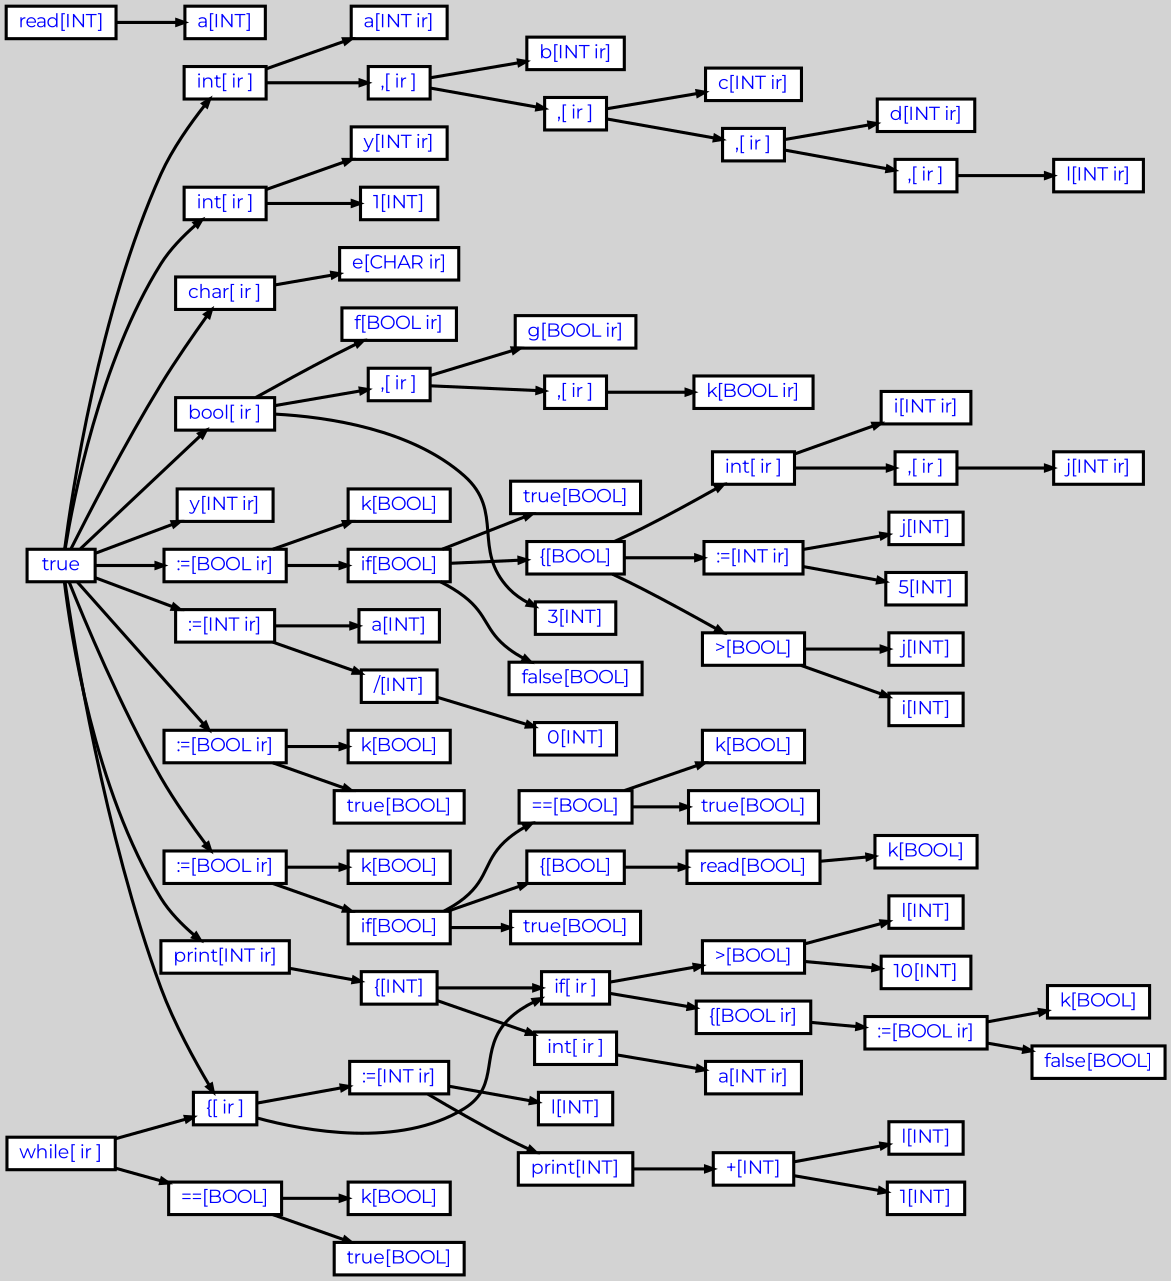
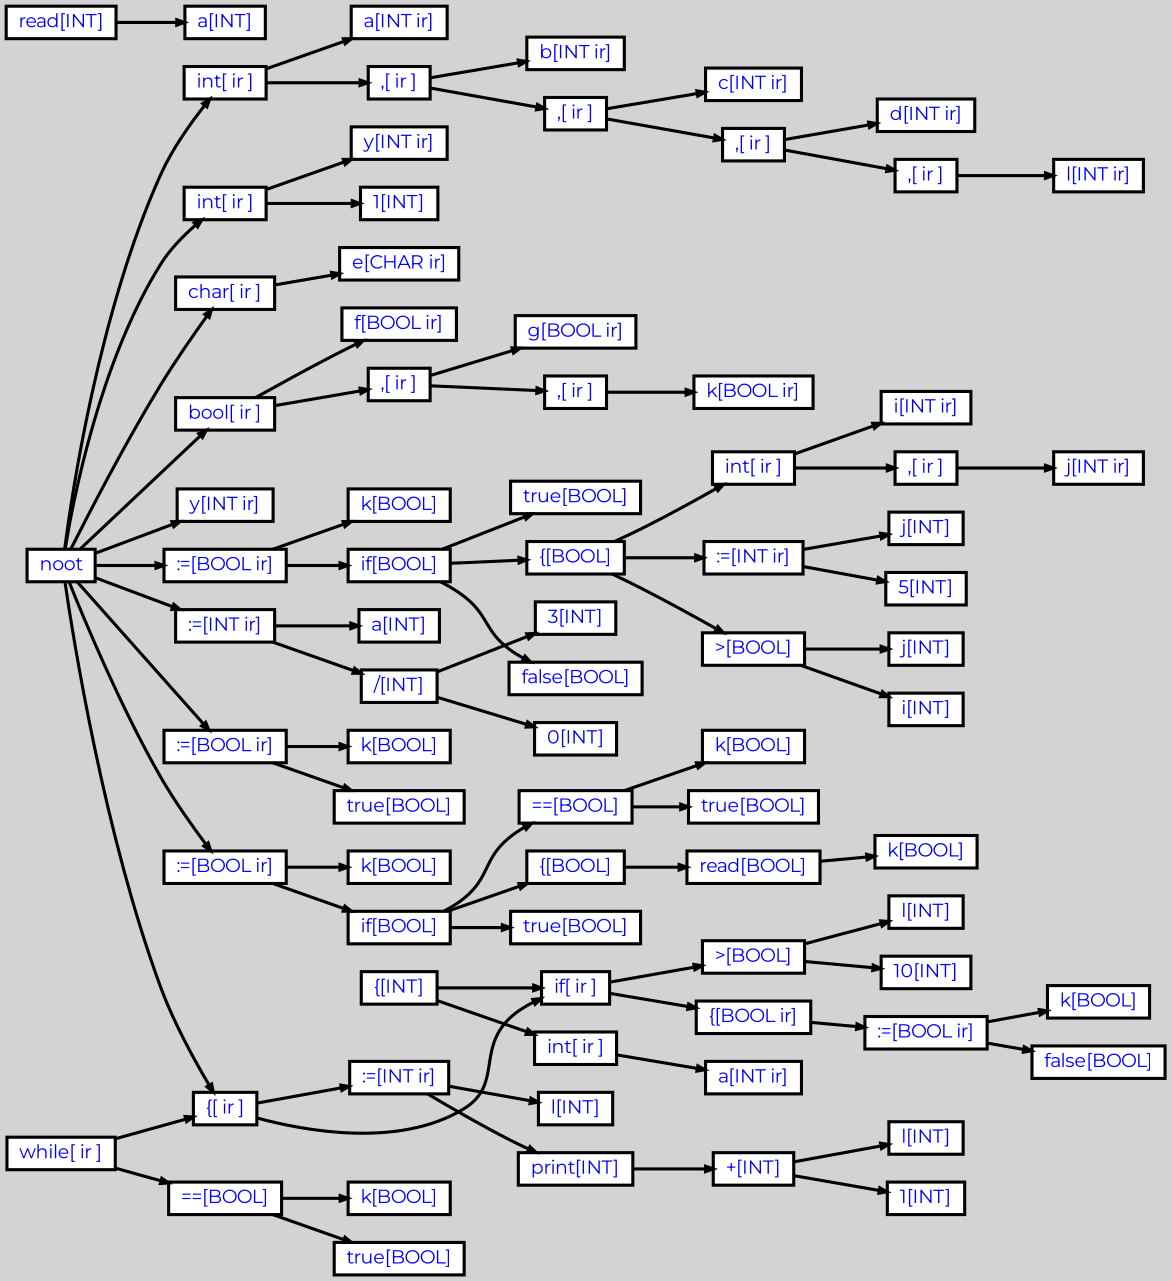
edge "bool[ ir ]" -> "3[INT]": now "/[INT]" -> "3[INT]"
node "true": label "true" -> "noot"
node "print[INT ir]": removed
